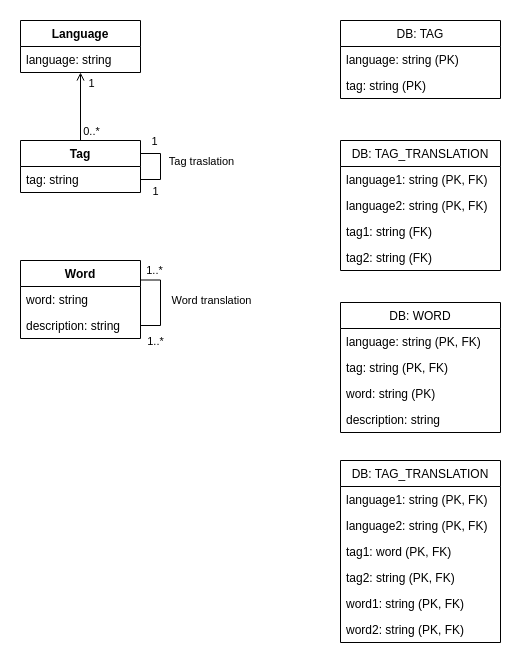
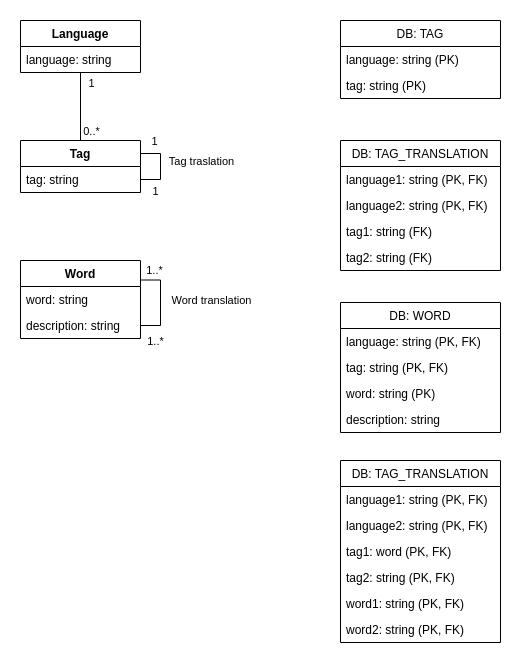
edge "Tag" -> "Language": arrowhead open -> none
